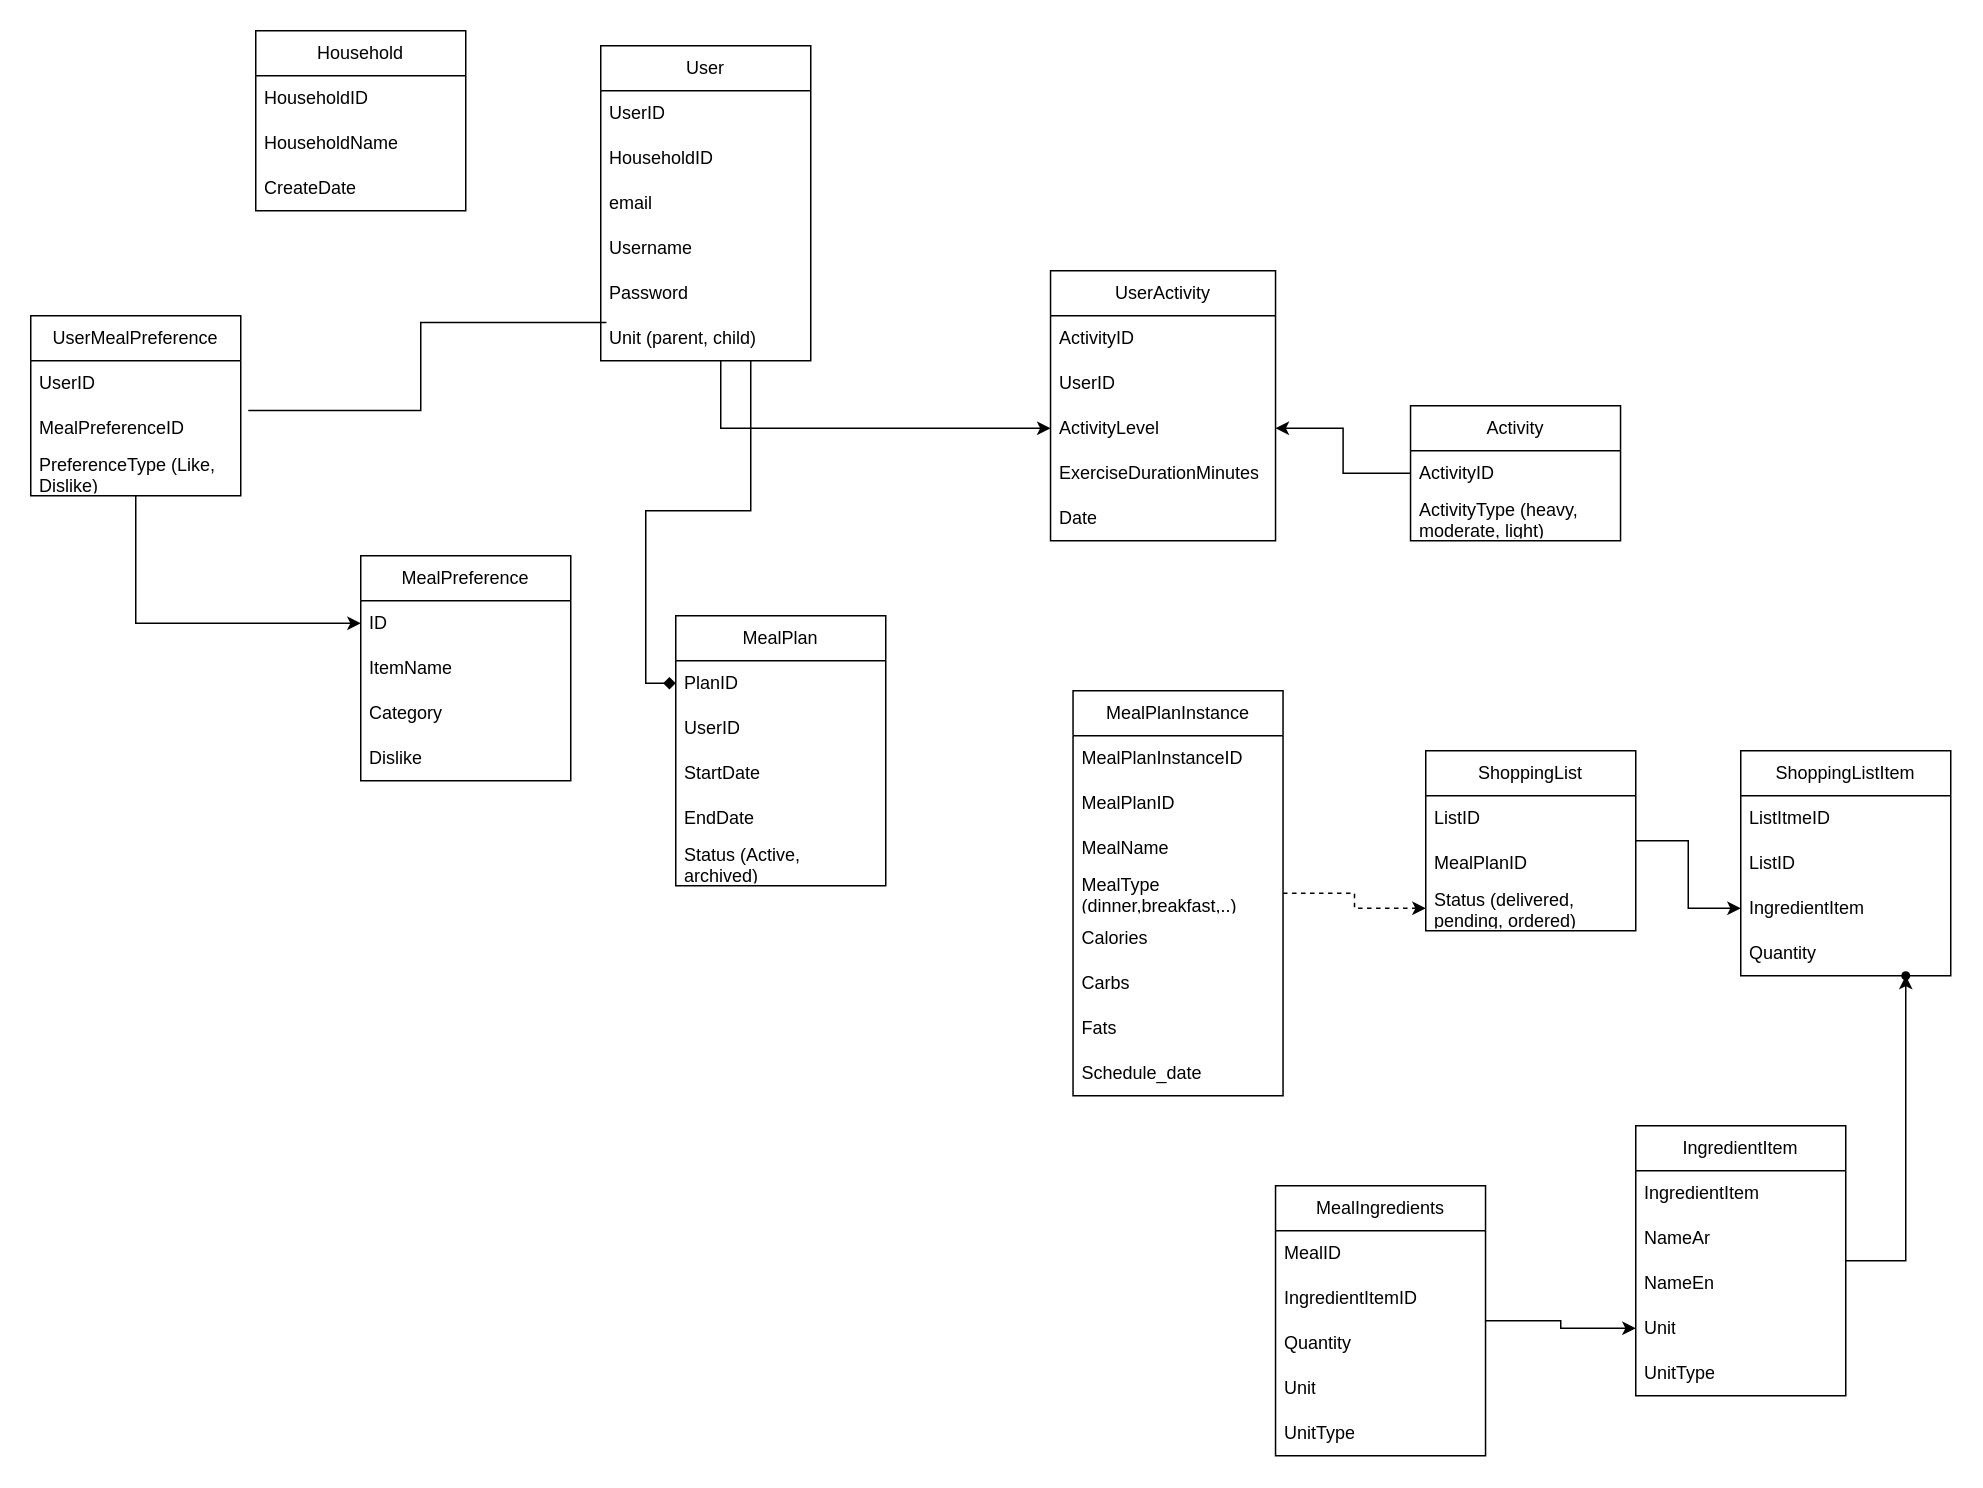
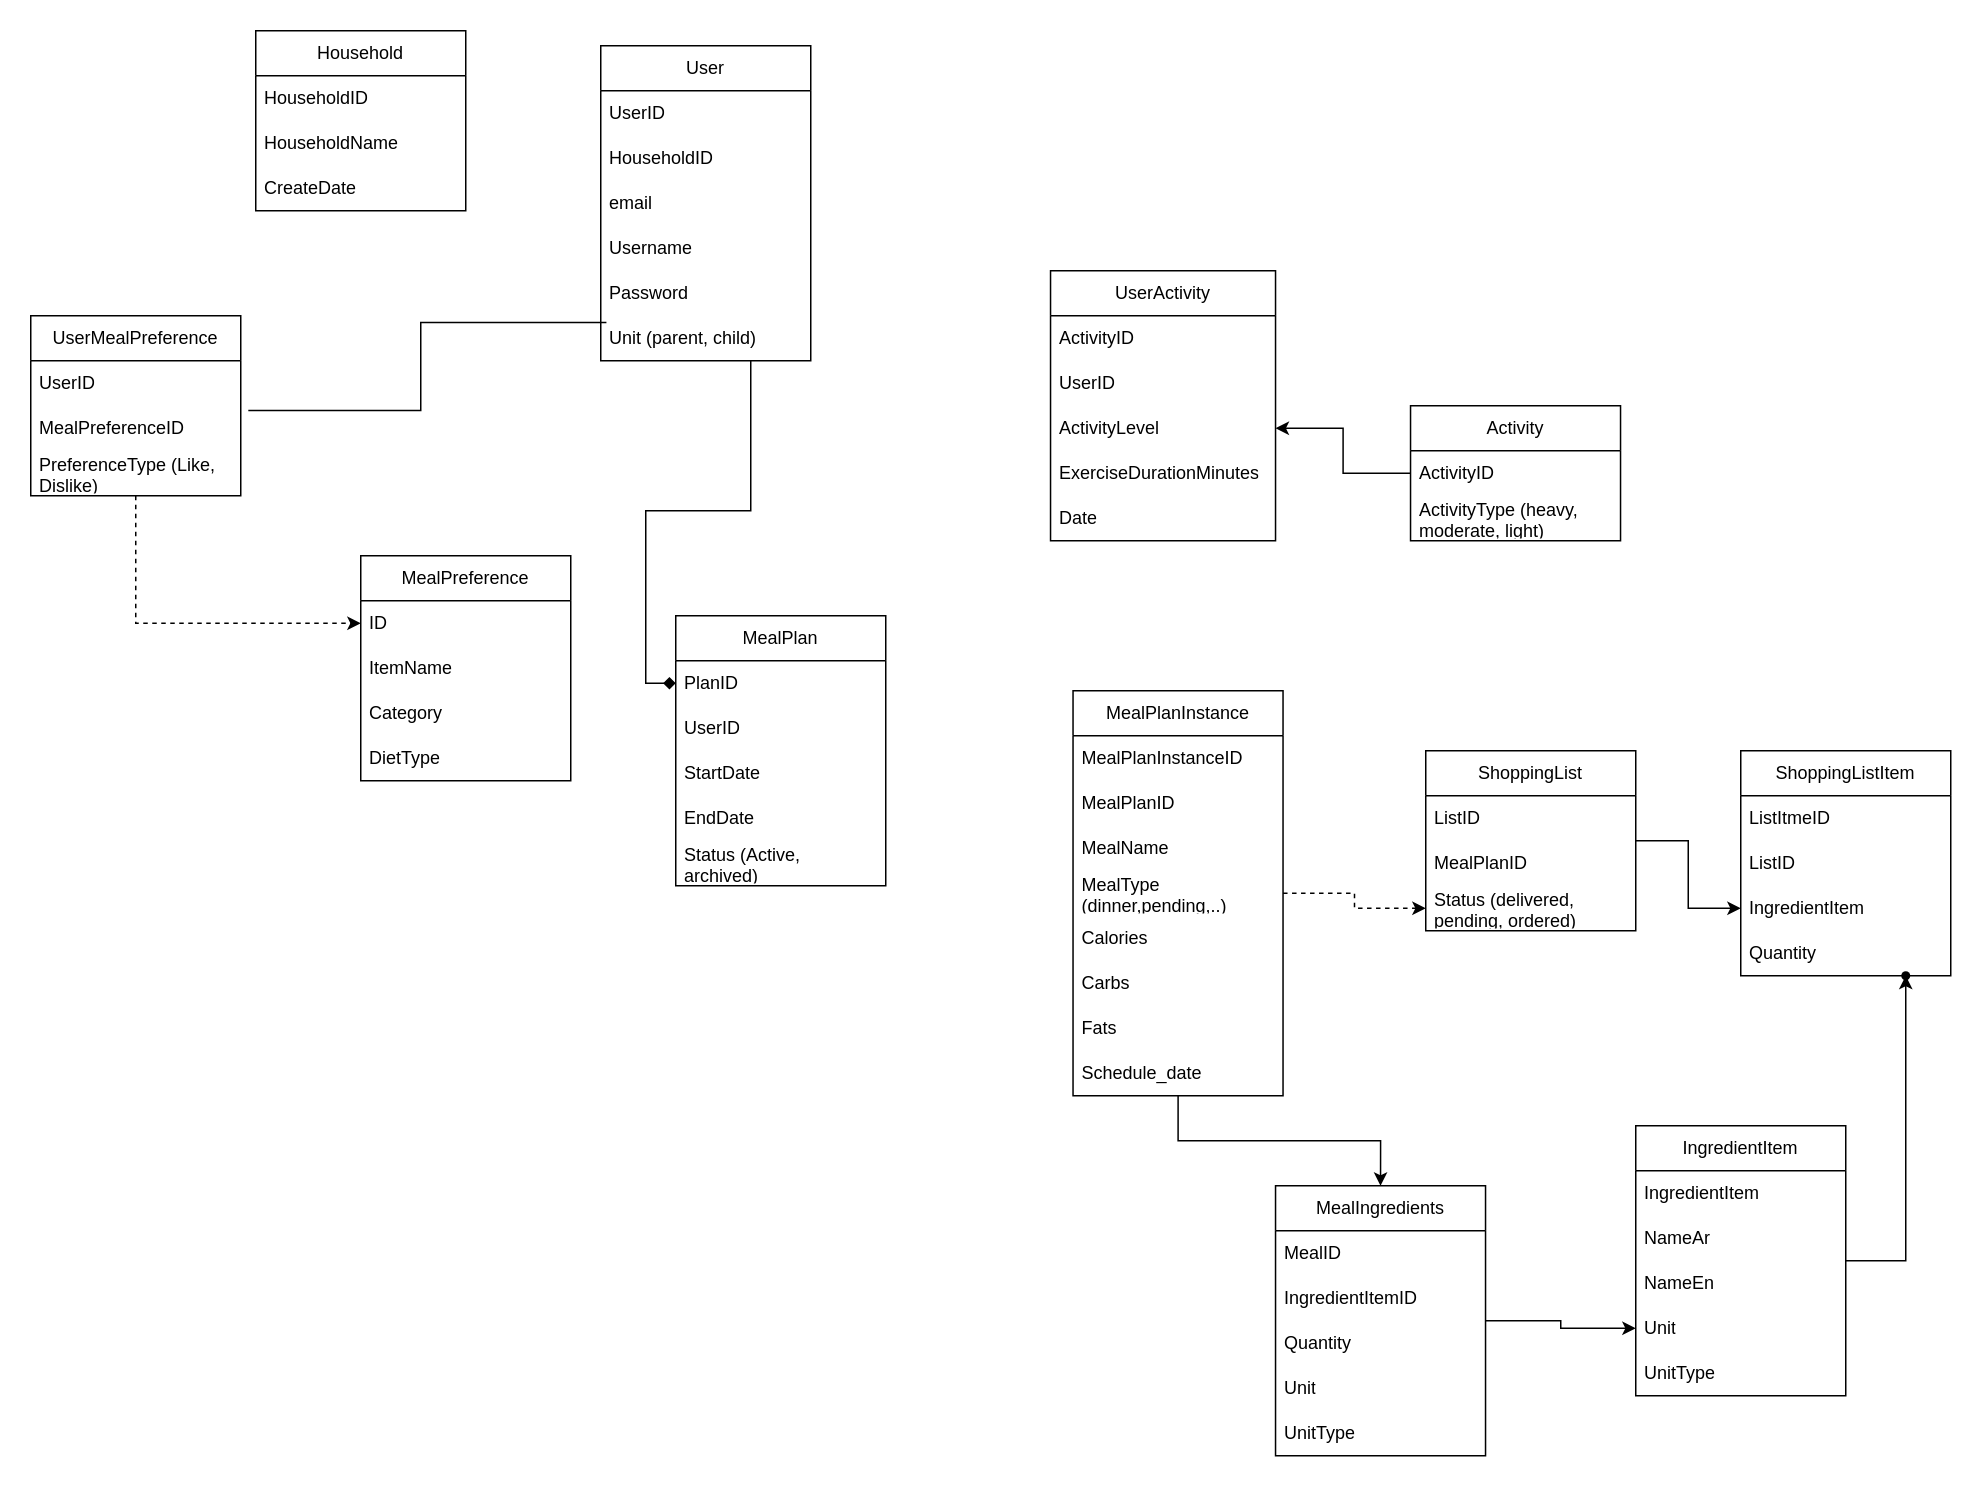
edge "User" -> "ActivityLevel": removed
edge "UserMealPreference" -> "ID": style solid -> dashed
node "Dislike": label "Dislike" -> "DietType"
node "MealType (dinner,breakfast,..)": label "MealType (dinner,breakfast,..)" -> "MealType (dinner,pending,..)"
edge "MealPlanInstance" -> "MealIngredients": added
